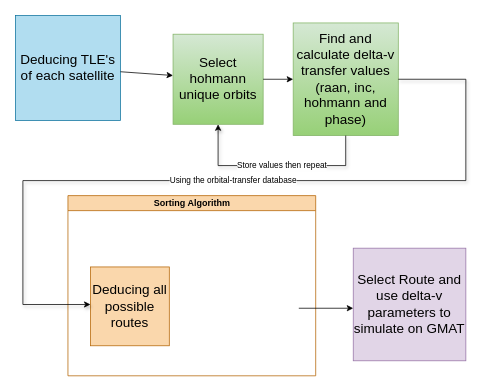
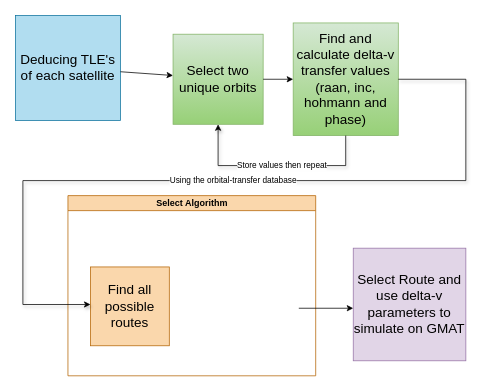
node "Select hohmann unique orbits": label "Select hohmann unique orbits" -> "Select two unique orbits"
node "Sorting Algorithm": label "Sorting Algorithm" -> "Select Algorithm"
node "Deducing all possible routes": label "Deducing all possible routes" -> "Find all possible routes"
